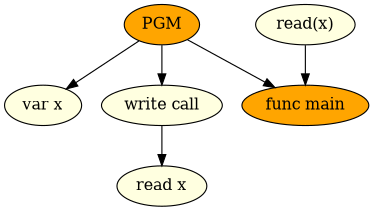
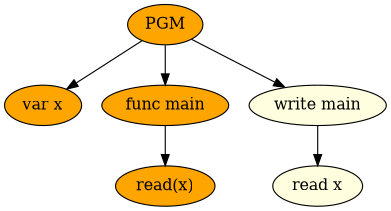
node "read(x)": fillcolor lightyellow -> orange
edge "read(x)" -> "func main": reversed
node "var x": fillcolor lightyellow -> orange
node "write call": label "write call" -> "write main"
